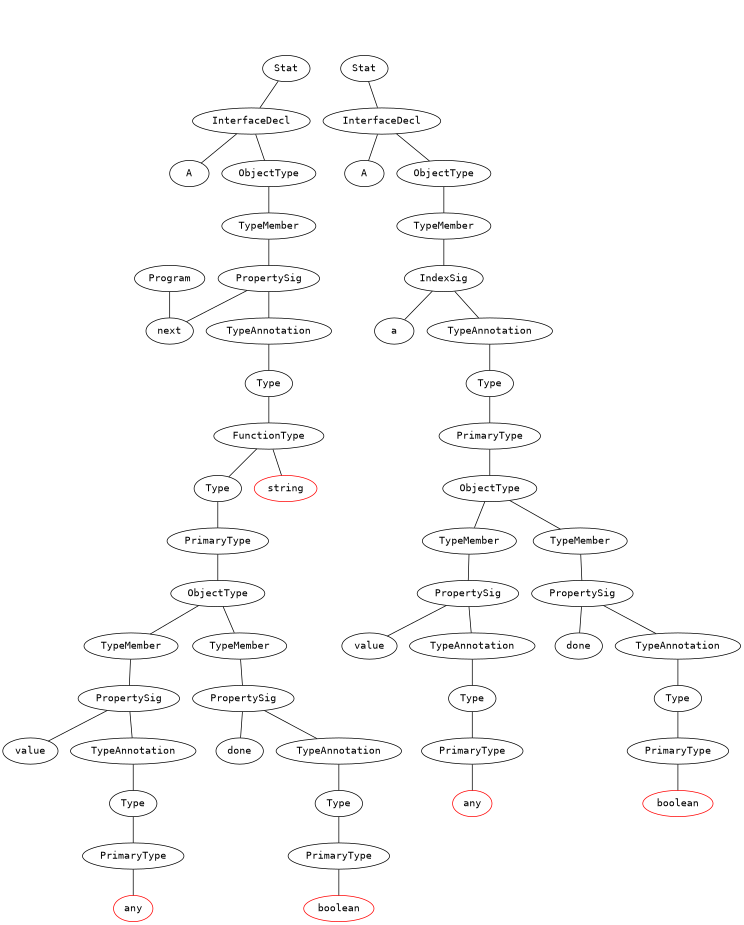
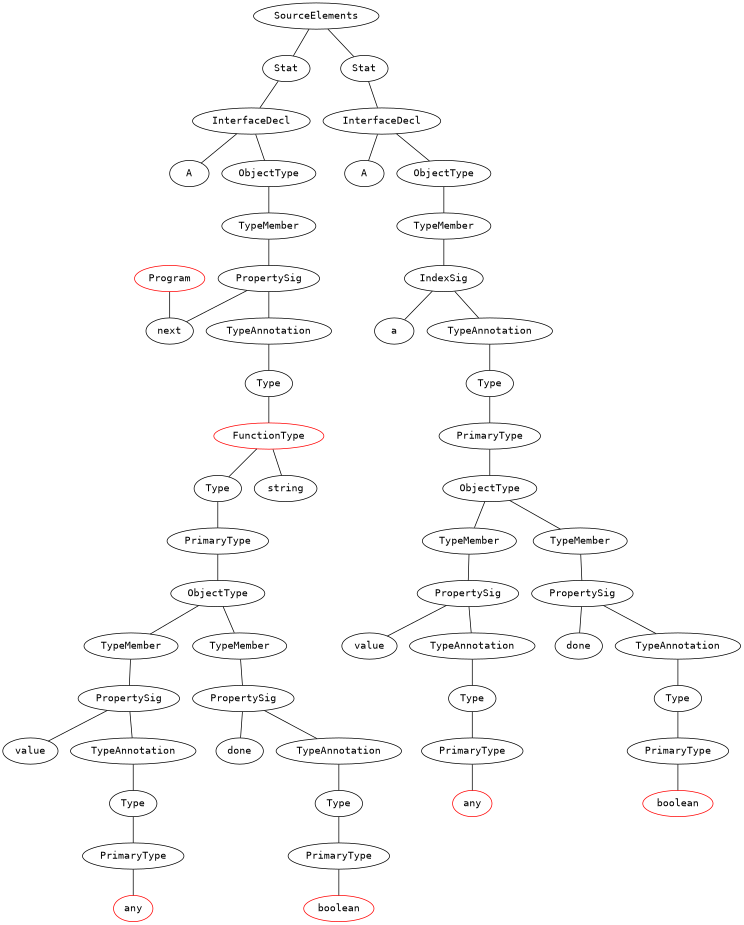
node "SourceElements": added
node "Program": color black -> red
node "FunctionType": color black -> red
node "string": color red -> black
